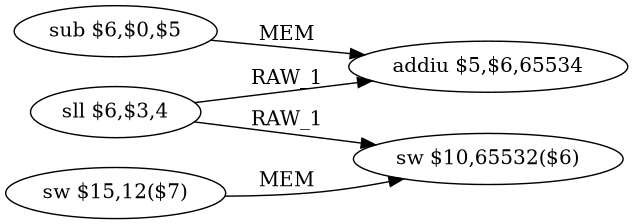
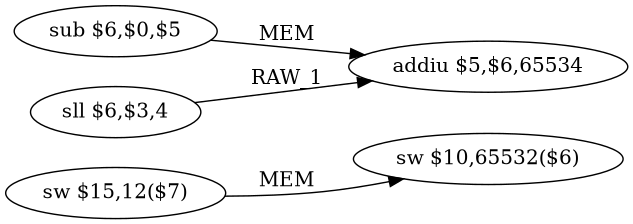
edge "sll $6,$3,4" -> "sw $10,65532($6)": removed, label "RAW_1"
